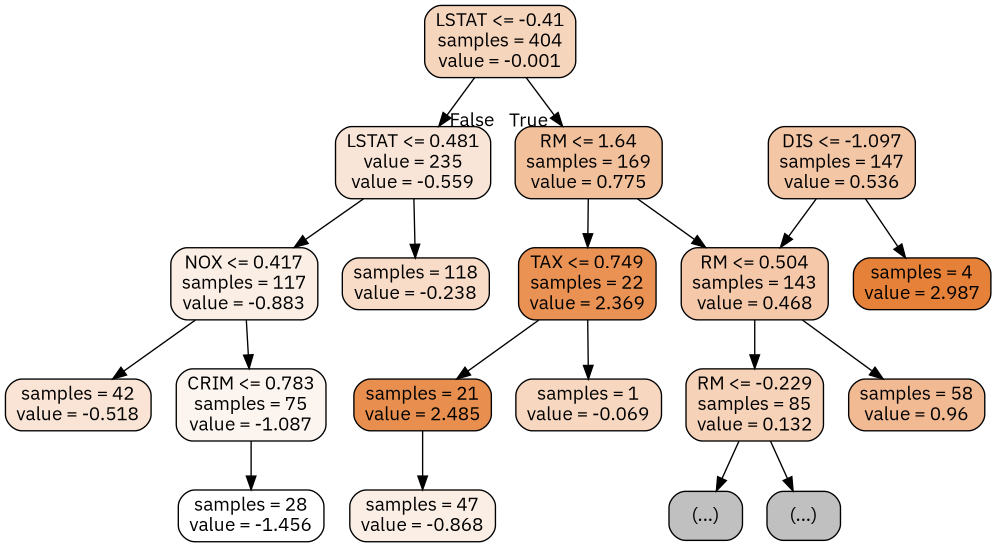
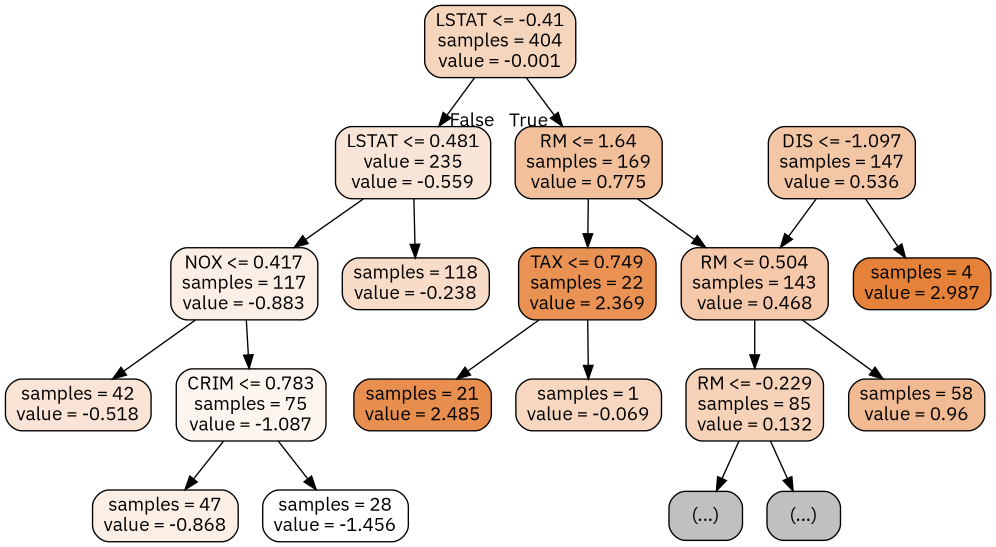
edge "samples = 21 value = 2.485" -> "samples = 47 value = -0.868": now "CRIM <= 0.783 samples = 75 value = -1.087" -> "samples = 47 value = -0.868"
